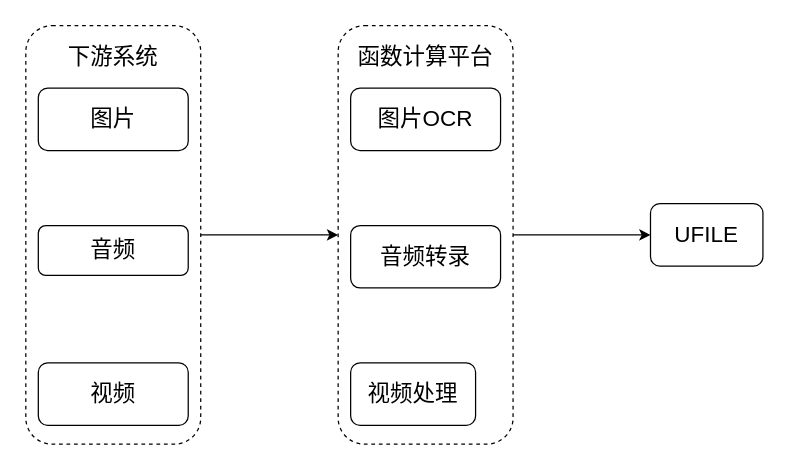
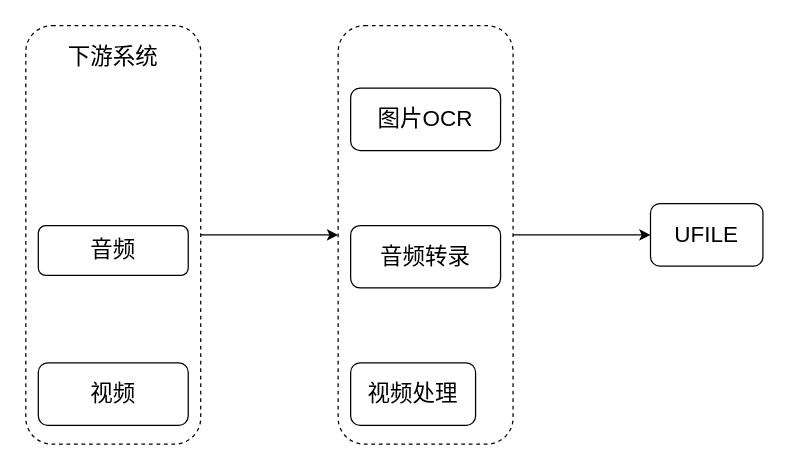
node "函数计算平台": removed
node "图片": removed
